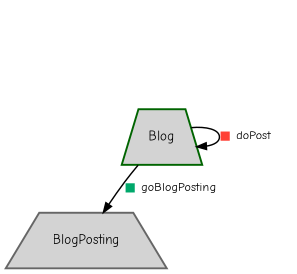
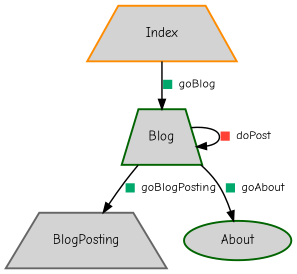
node "Index": added
node "About": added
